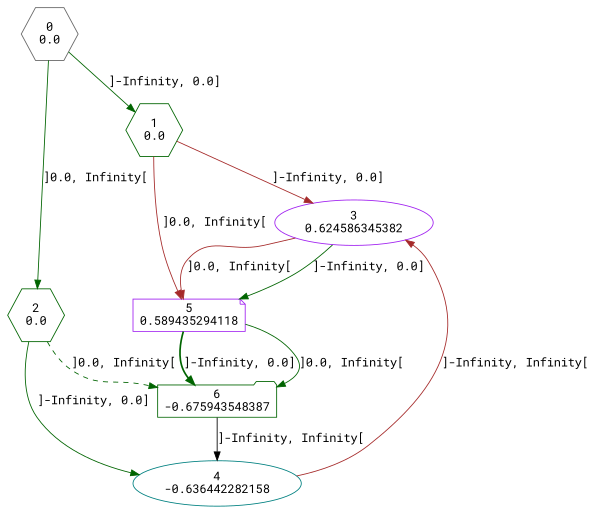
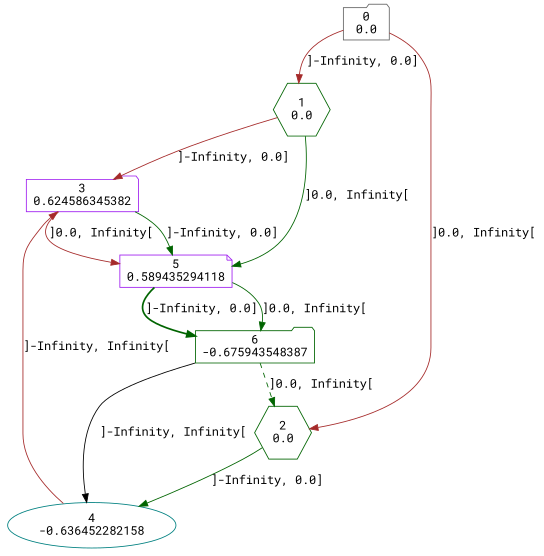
node "0 0.0": shape hexagon -> folder
edge "0 0.0" -> "1 0.0": color darkgreen -> brown
edge "0 0.0" -> "2 0.0": color darkgreen -> brown
node "3 0.624586345382": shape ellipse -> folder
edge "1 0.0" -> "5 0.589435294118": color brown -> darkgreen
edge "2 0.0" -> "6 -0.675943548387": reversed
node "4 -0.636442282158": label "4 -0.636442282158" -> "4 -0.636452282158"
